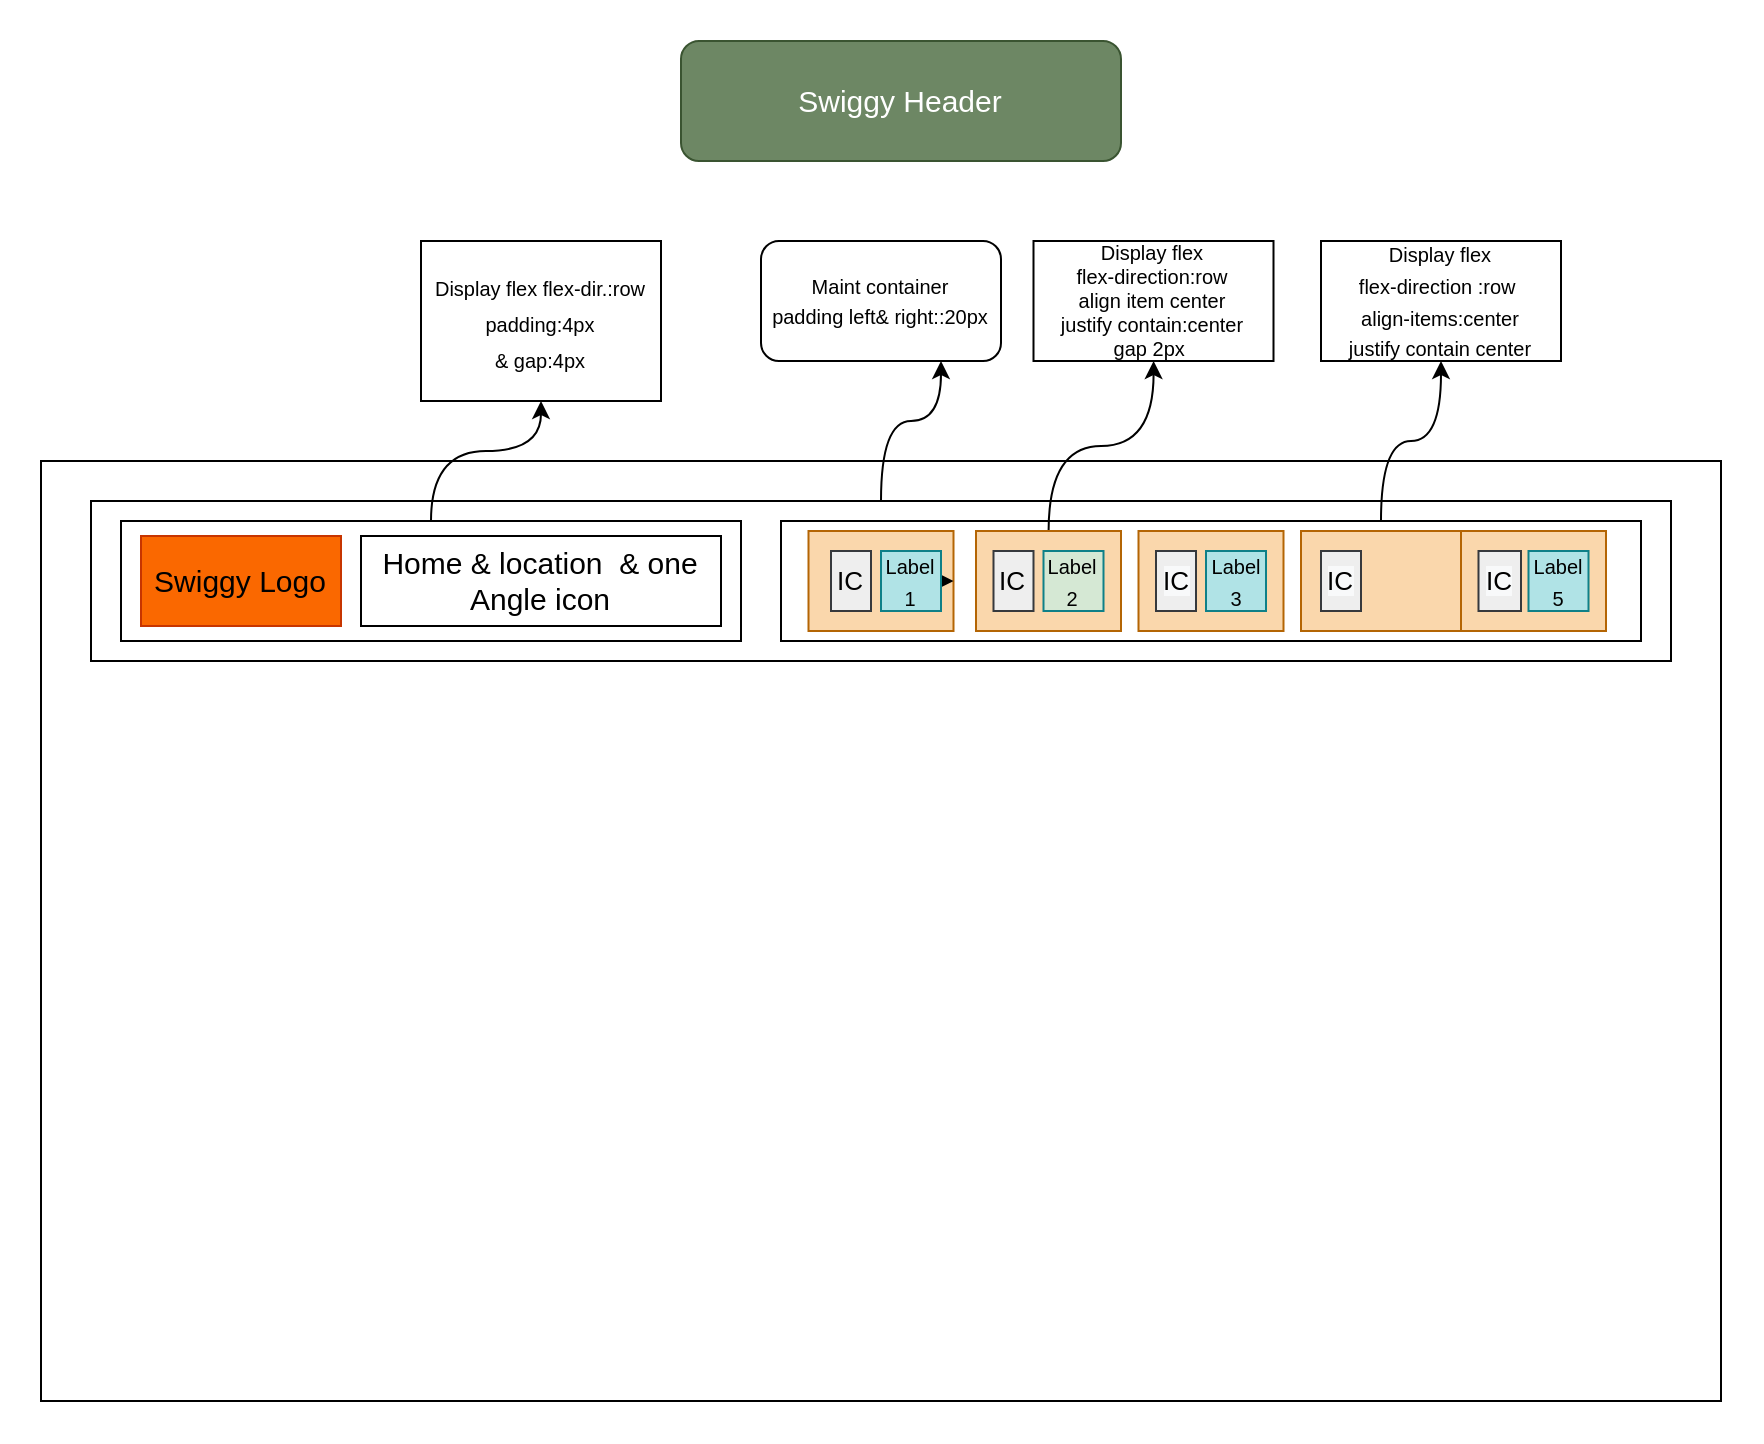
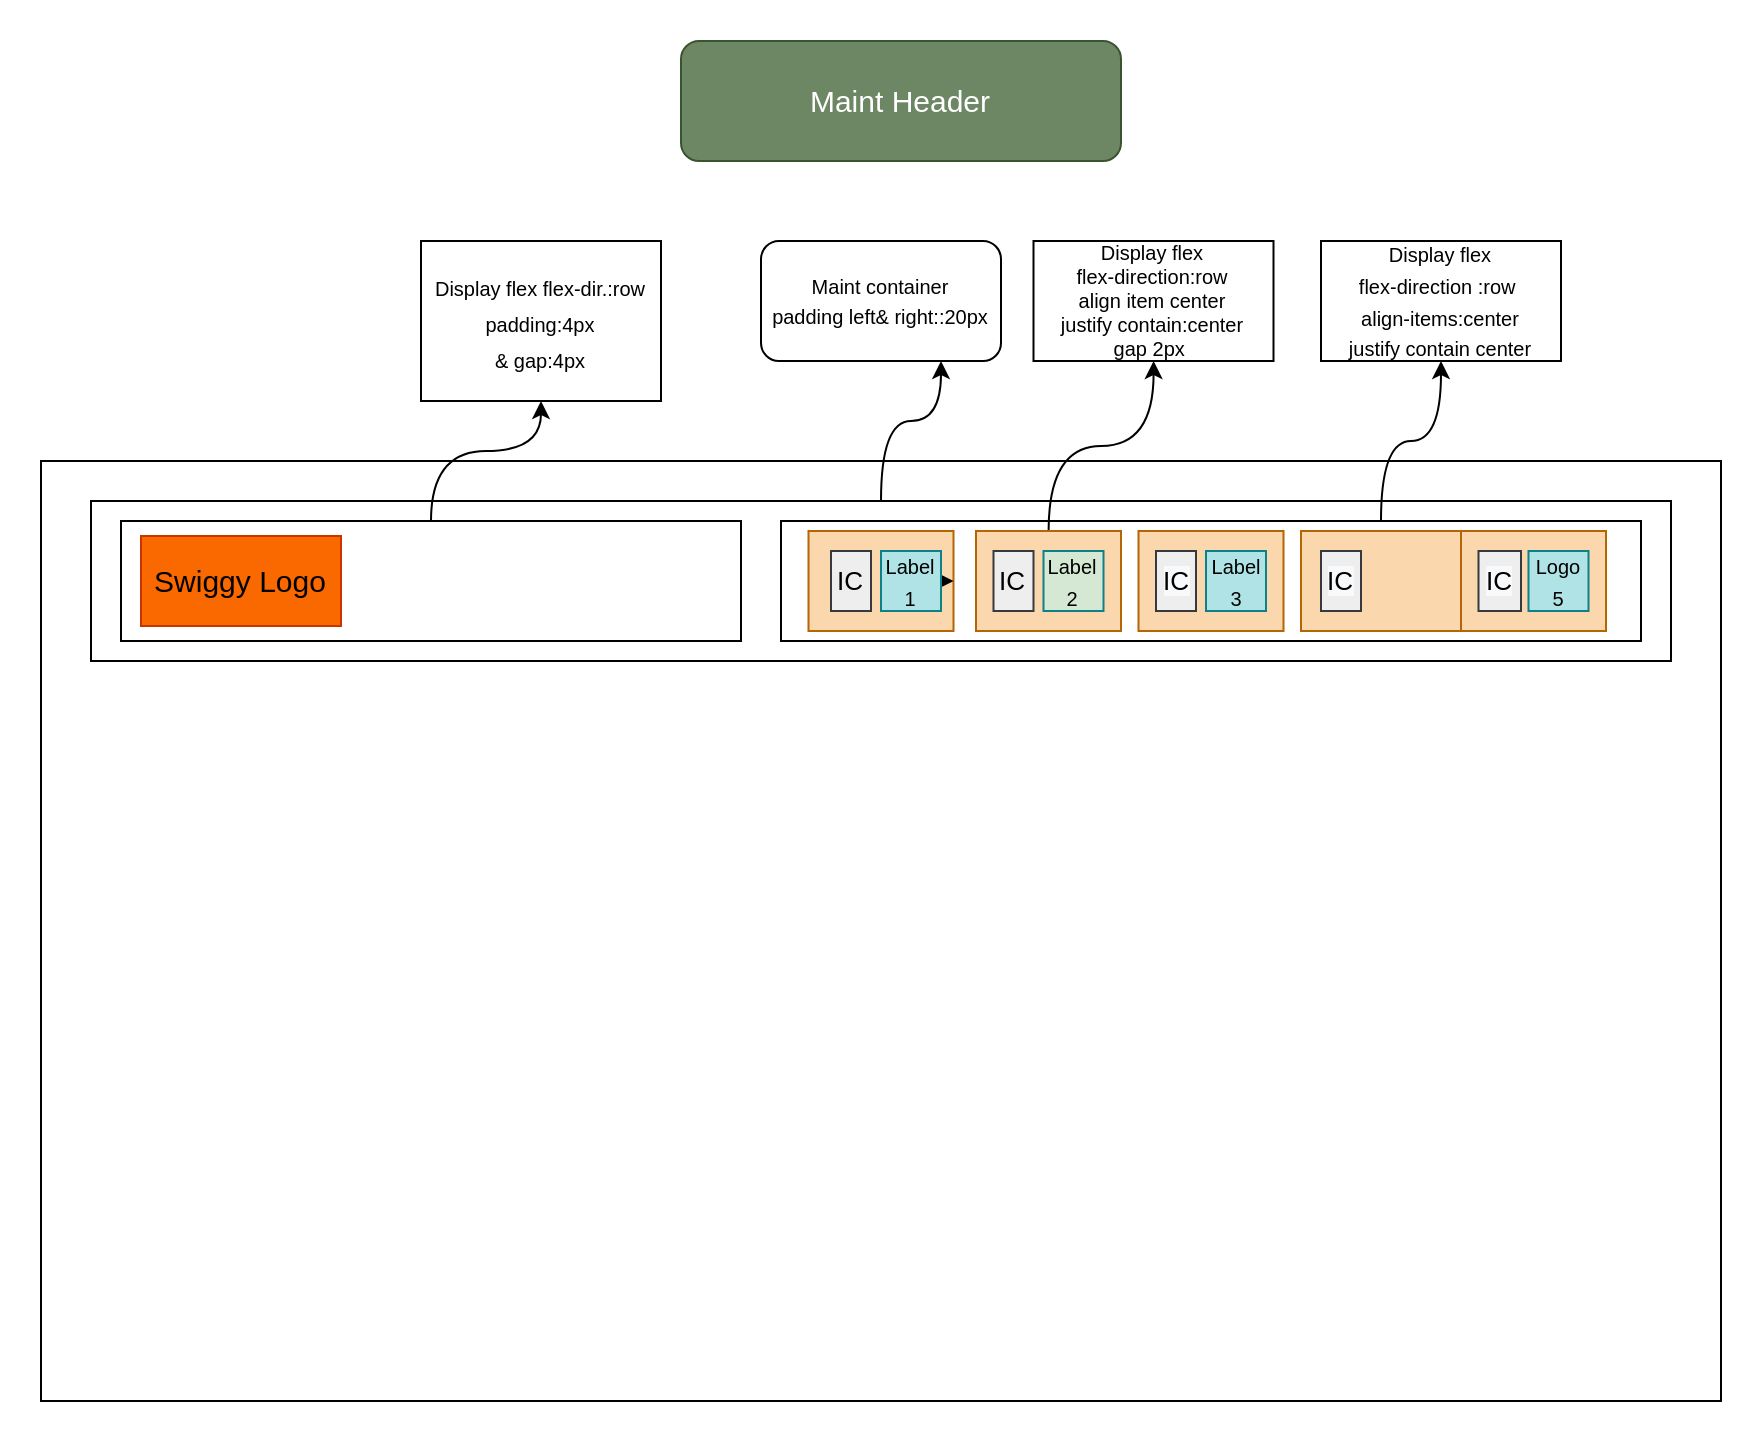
node "Swiggy Header": label "Swiggy Header" -> "Maint Header"
node "Home & location & one Angle icon": removed
node "Label 5": label "Label 5" -> "Logo 5"
